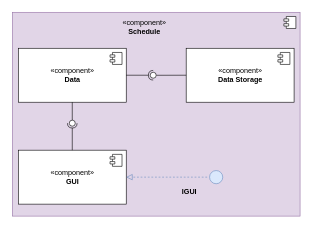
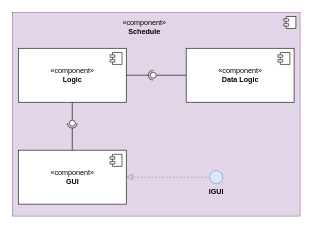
node "«component» Data": label "«component» Data" -> "«component» Logic"
node "«component» Data Storage": label "«component» Data Storage" -> "«component» Data Logic"
node "IGUI": moved (189, 192) -> (216, 192)
